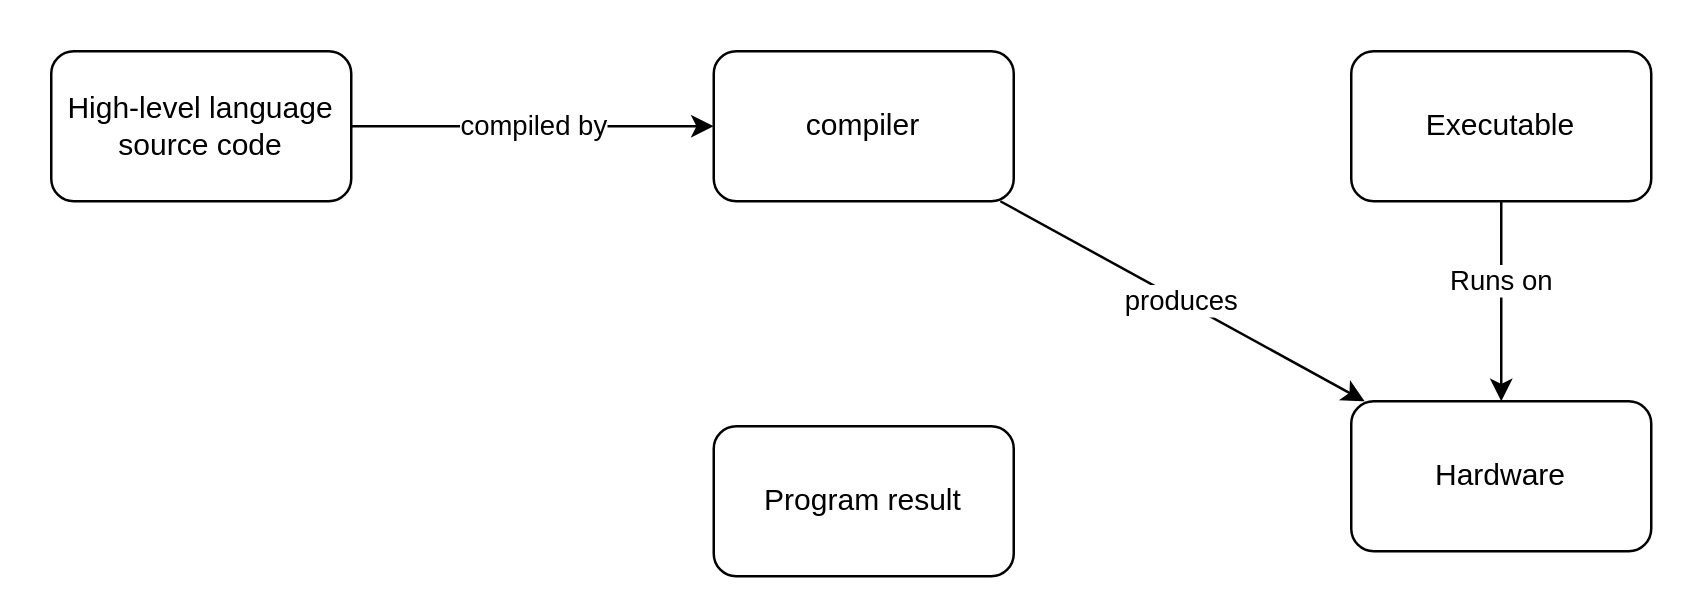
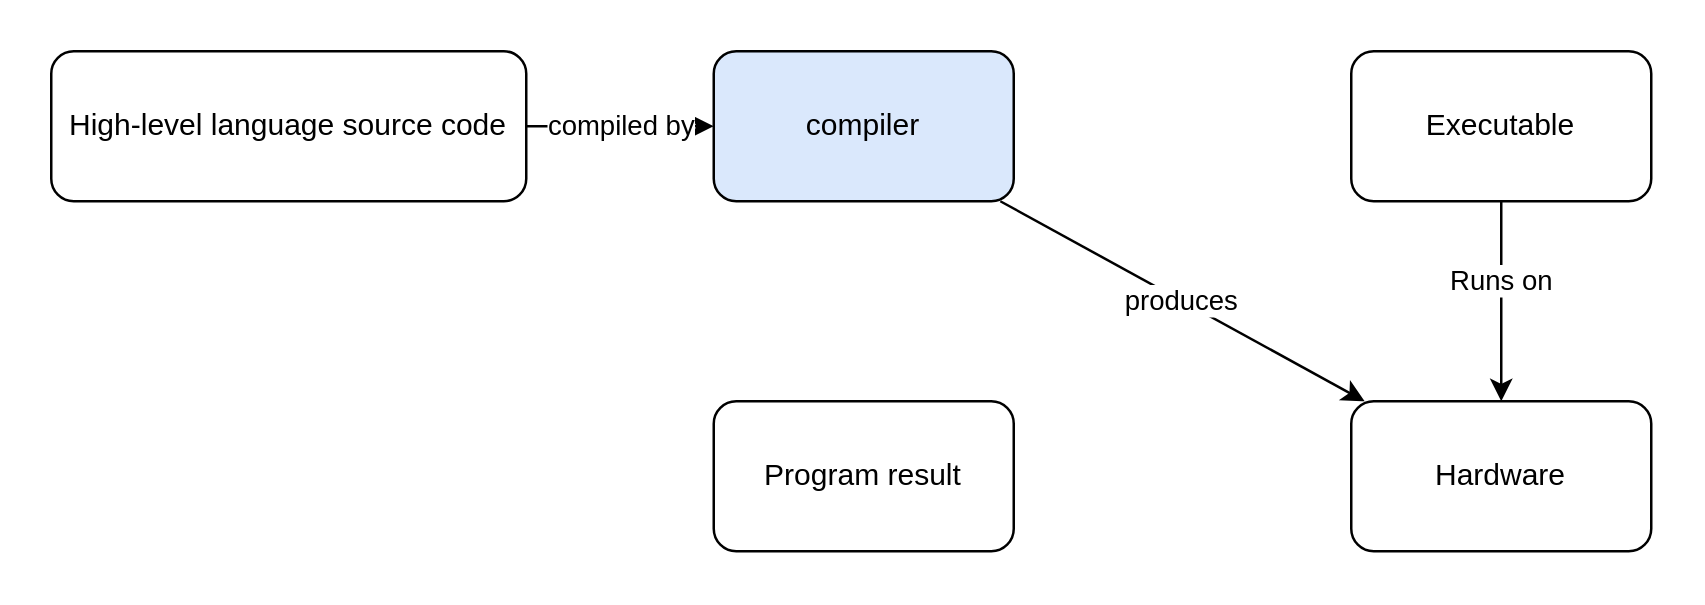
node "High-level language source code": size 300x150 -> 475x150
node "compiler": fillcolor #ffffff -> #dae8fc
node "Program result": moved (864, 501) -> (864, 476)
